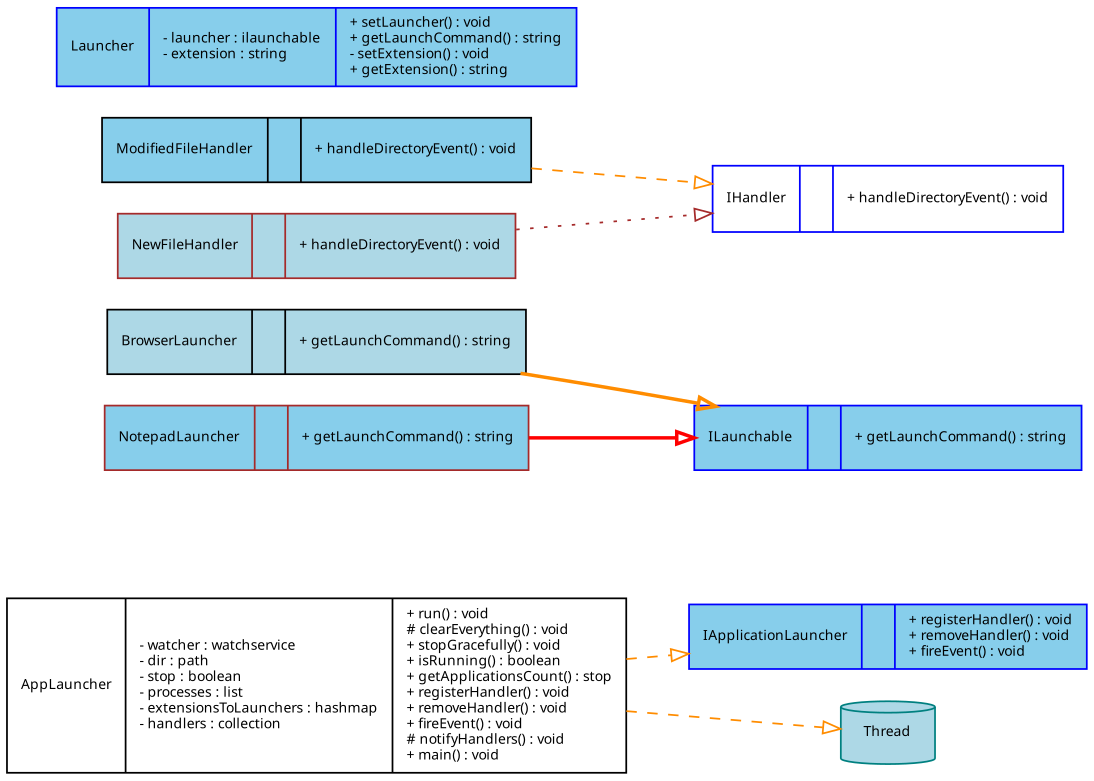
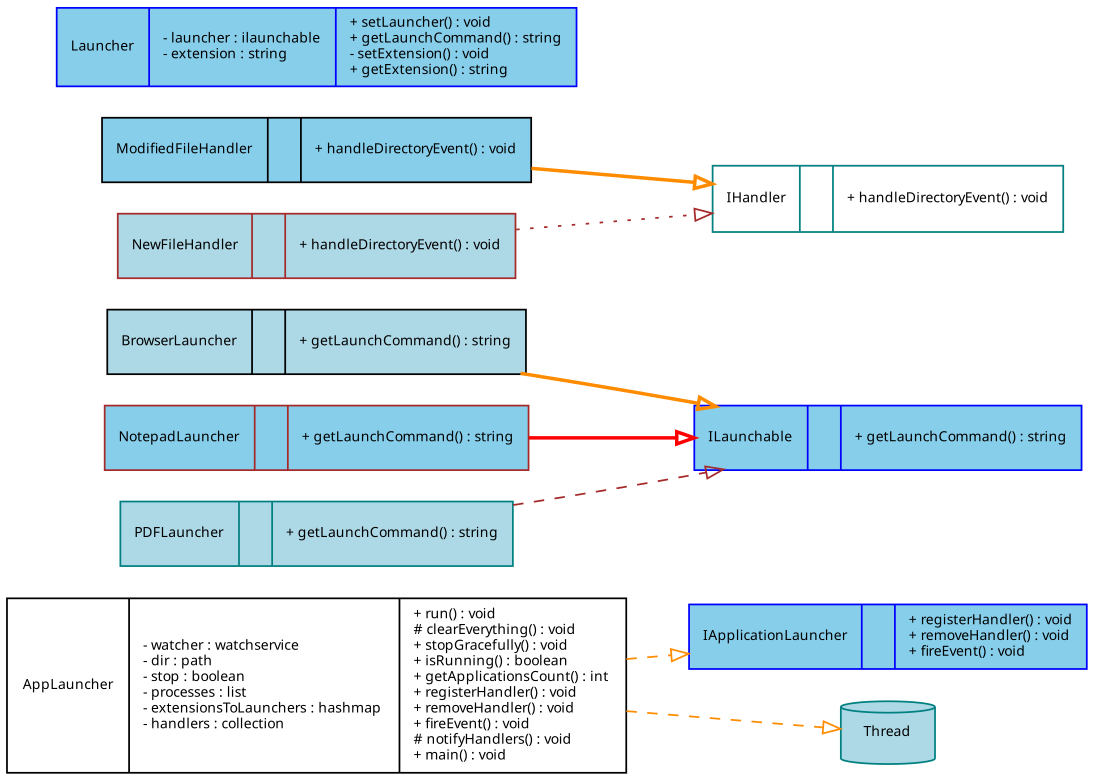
edge "ModifiedFileHandler" -> "IHandler": style dashed -> bold
node "IHandler": color blue -> teal
node "PDFLauncher": added
node "AppLauncher": text "+ getApplicationsCount() : stop" -> "+ getApplicationsCount() : int"
